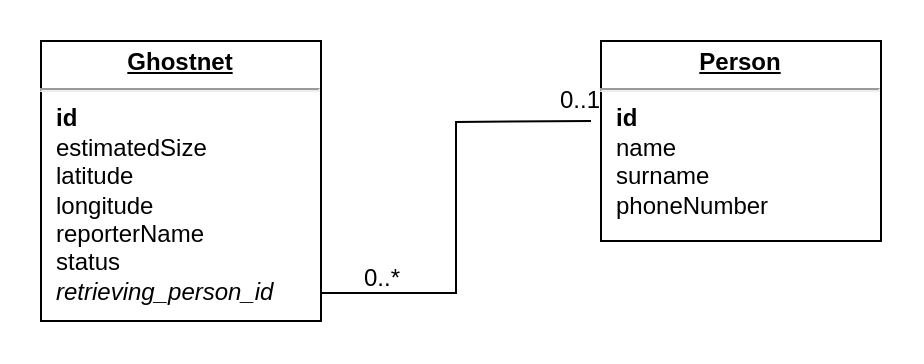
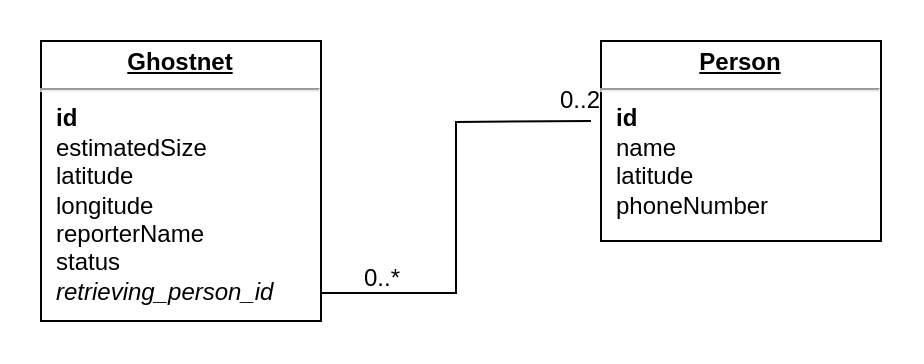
node "0..1": label "0..1" -> "0..2"
node "Person id name surname phoneNumber": label "Person id name surname phoneNumber" -> "Person id name latitude phoneNumber"
